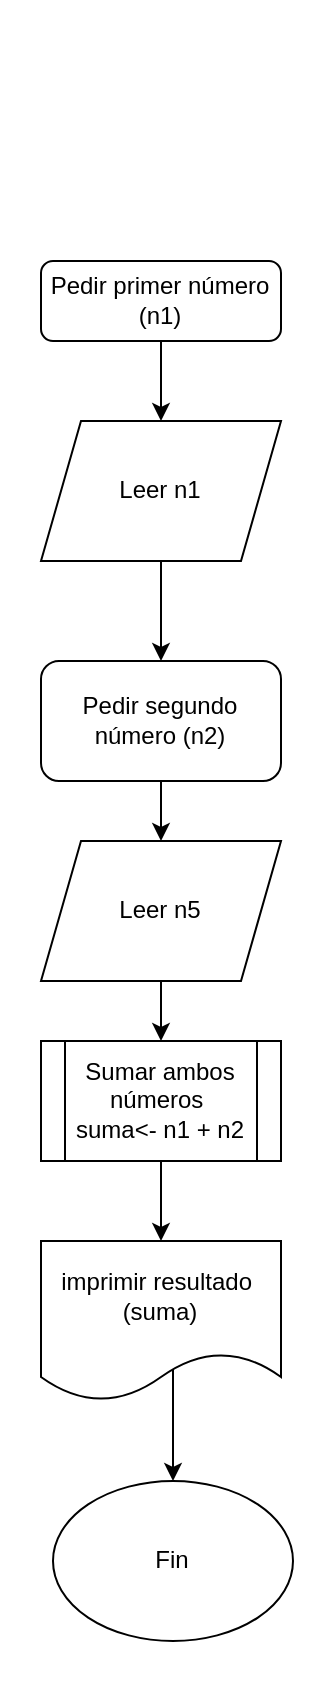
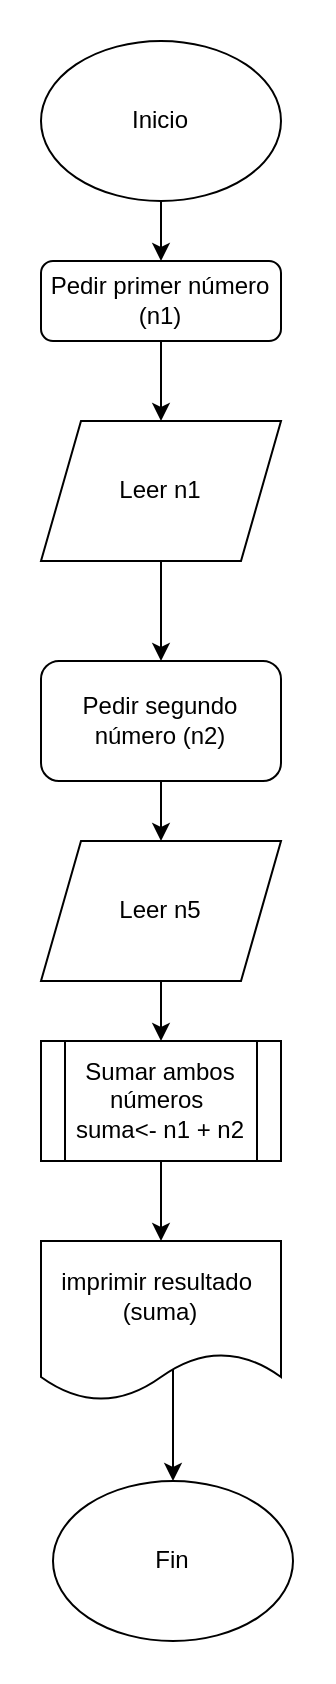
node "Inicio": added
edge "Inicio" -> "Pedir primer número (n1)": added
